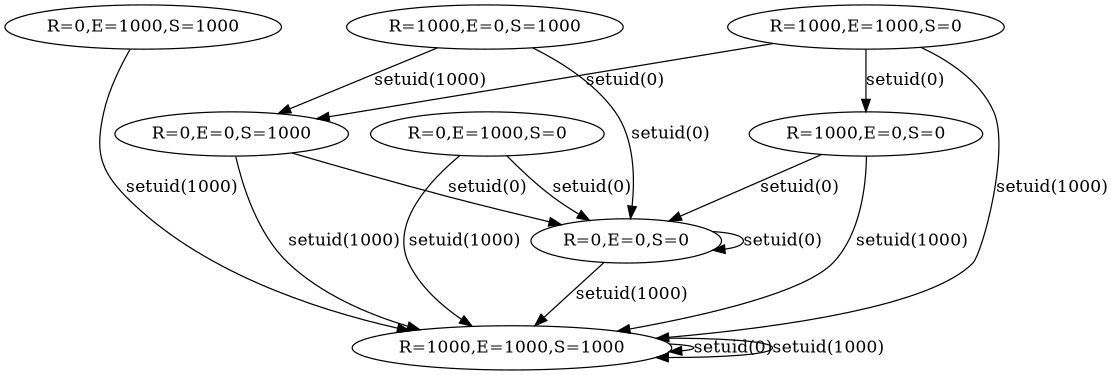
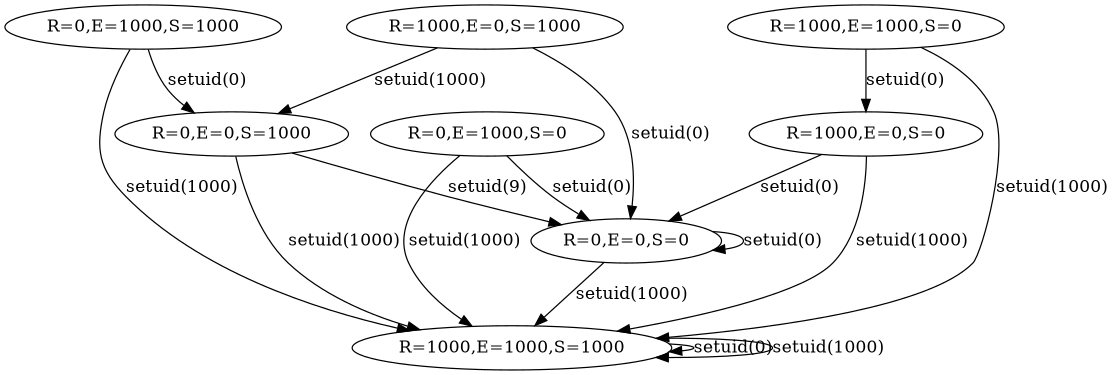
edge "R=1000,E=1000,S=0" -> "R=0,E=0,S=1000": now "R=0,E=1000,S=1000" -> "R=0,E=0,S=1000"
edge "R=0,E=0,S=1000" -> "R=0,E=0,S=0": label "setuid(0)" -> "setuid(9)"
